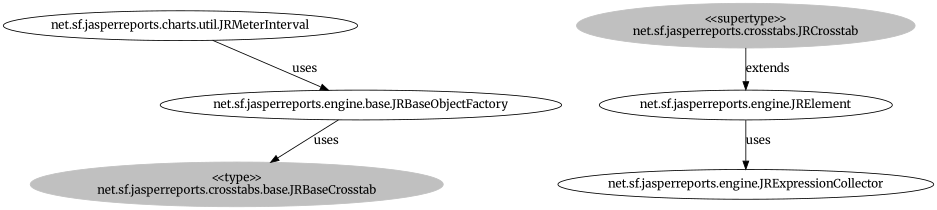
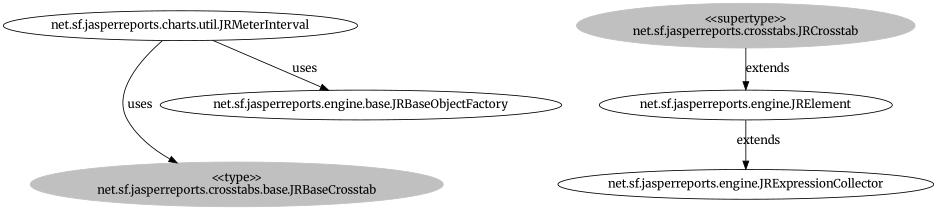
edge "net.sf.jasperreports.engine.base.JRBaseObjectFactory" -> "<<type>> net.sf.jasperreports.crosstabs.base.JRBaseCrosstab": now "net.sf.jasperreports.charts.util.JRMeterInterval" -> "<<type>> net.sf.jasperreports.crosstabs.base.JRBaseCrosstab"
edge "net.sf.jasperreports.engine.JRElement" -> "net.sf.jasperreports.engine.JRExpressionCollector": label "uses" -> "extends"
